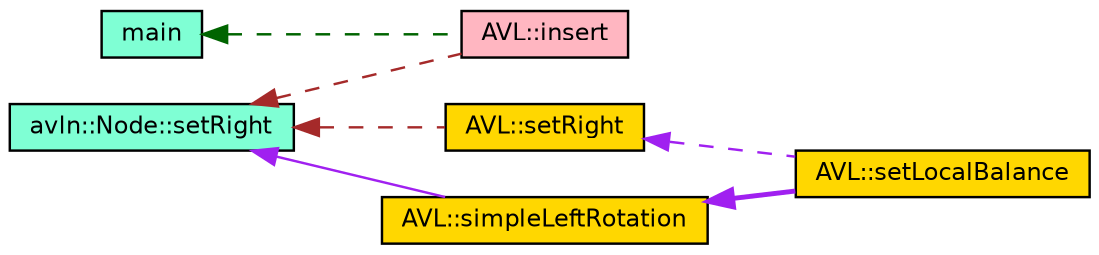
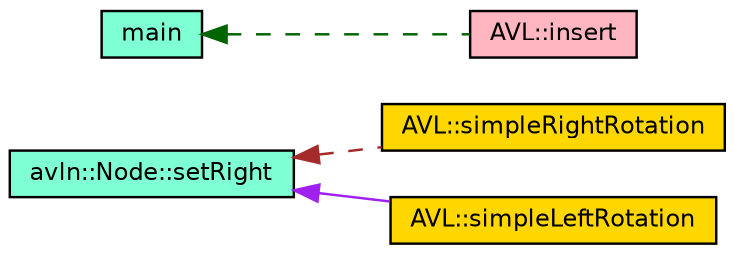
edge "AVL::insert" -> "avln::Node::setRight": removed
node "AVL::setRight": label "AVL::setRight" -> "AVL::simpleRightRotation"
node "AVL::setLocalBalance": removed
